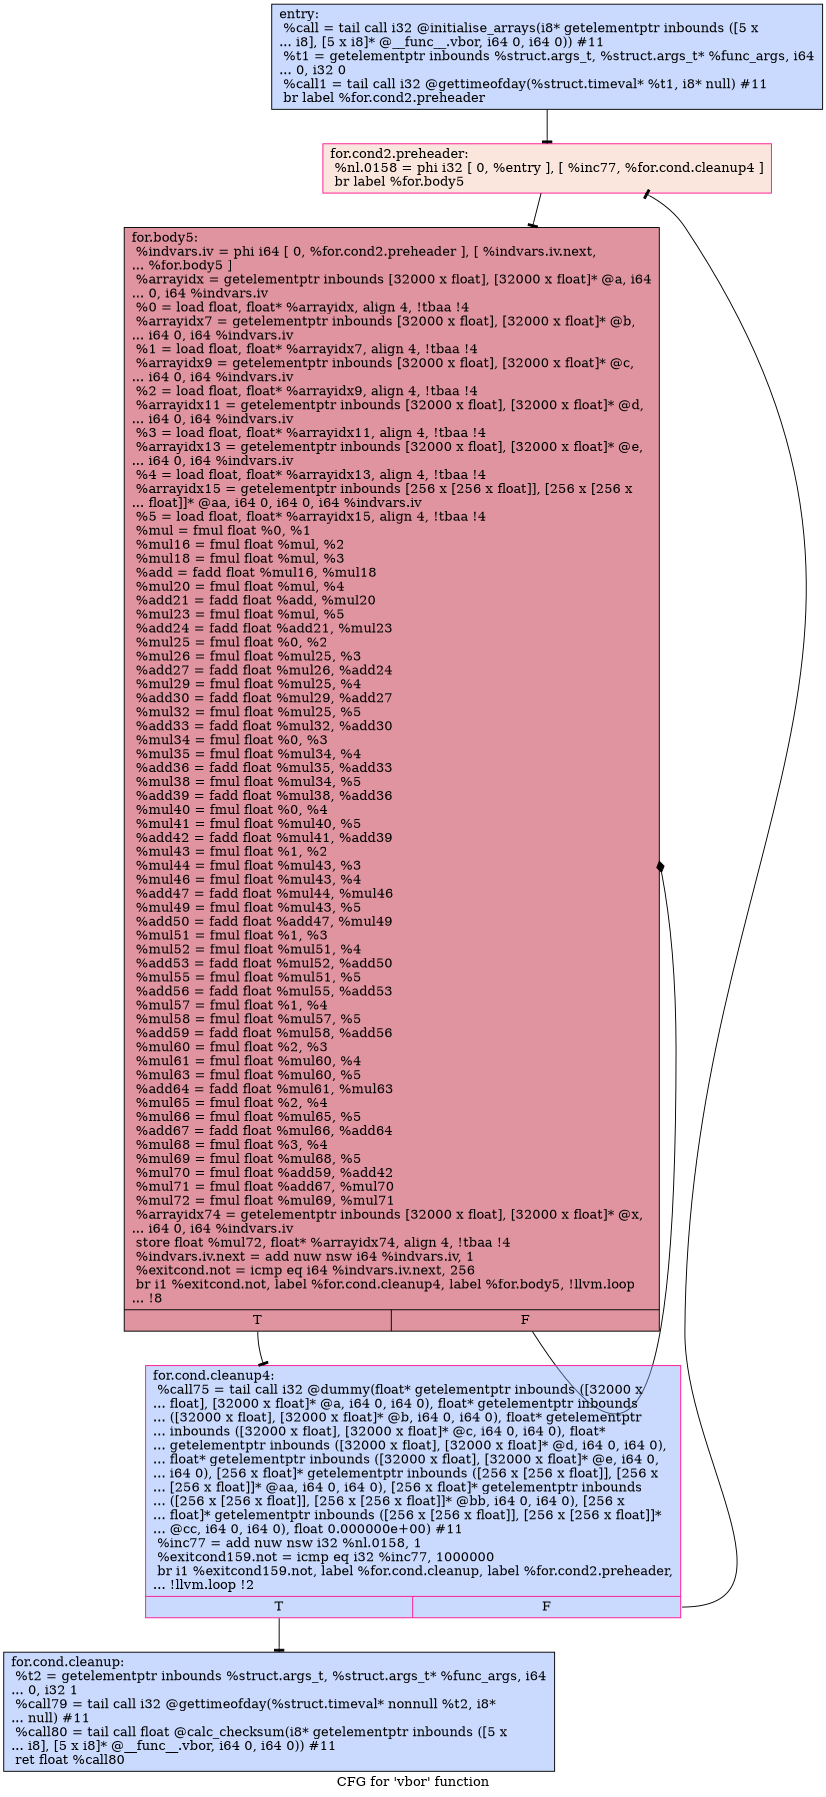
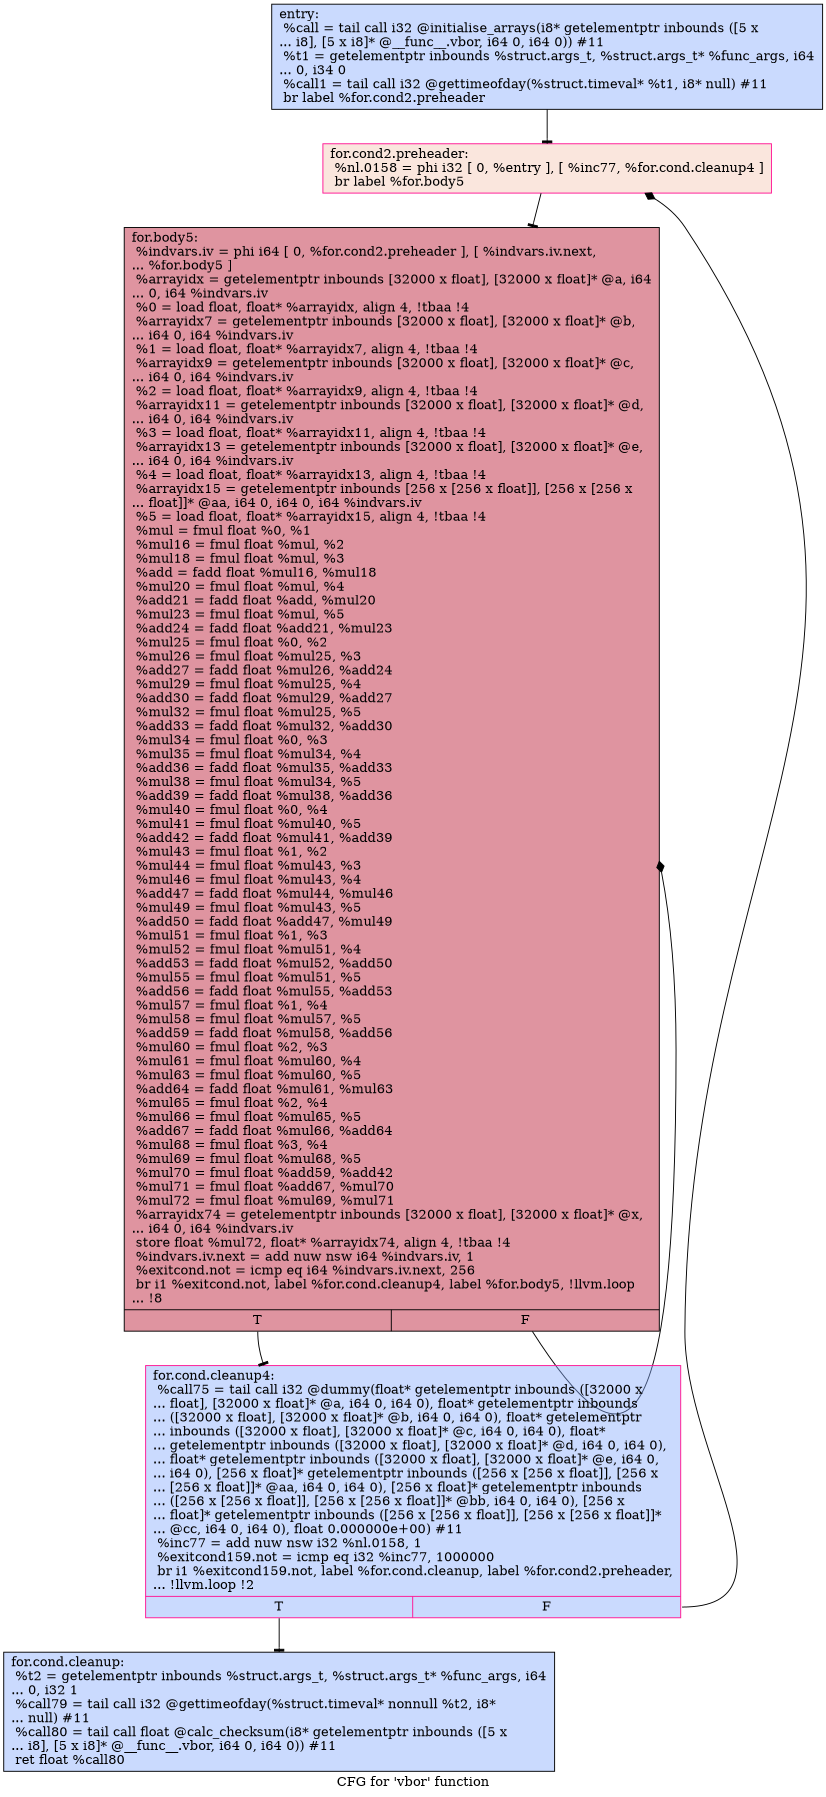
node "entry:": text "... 0, i32 0" -> "... 0, i34 0"
edge "for.cond.cleanup4:" -> "for.cond2.preheader:": arrowhead tee -> diamond
